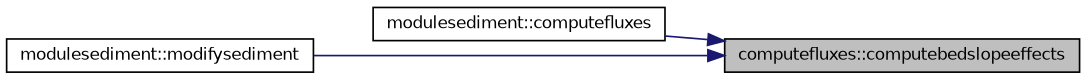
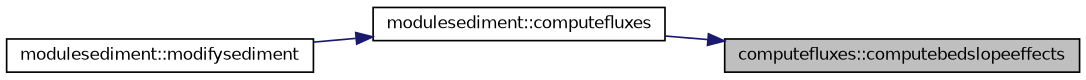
edge "modulesediment::modifysediment" -> "computefluxes::computebedslopeeffects": now "modulesediment::modifysediment" -> "modulesediment::computefluxes"
